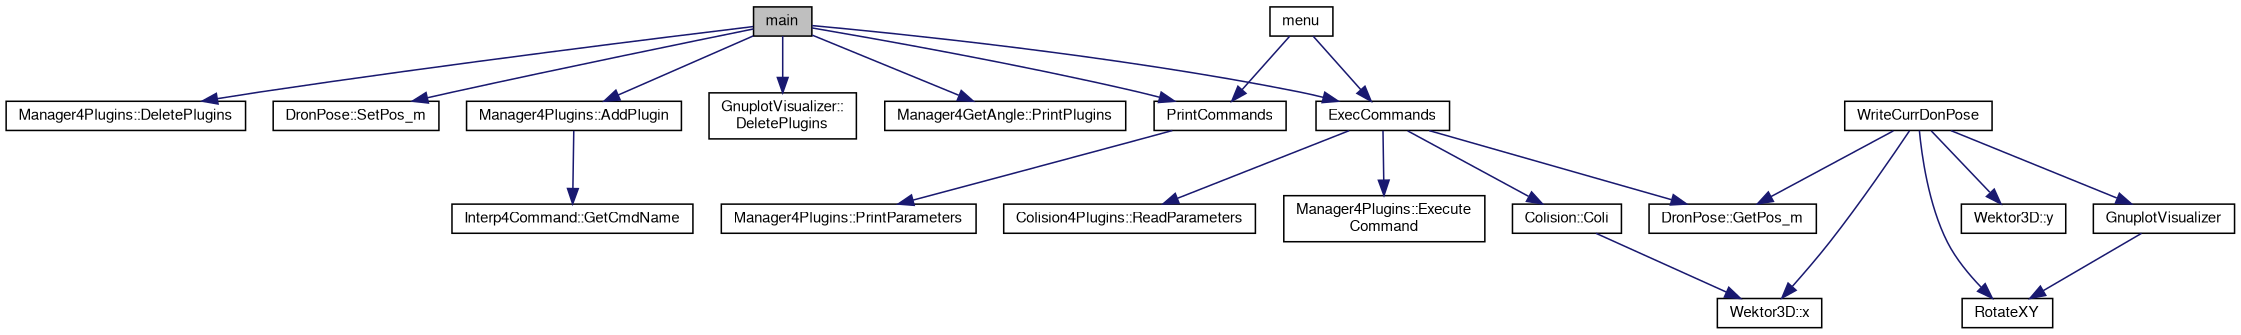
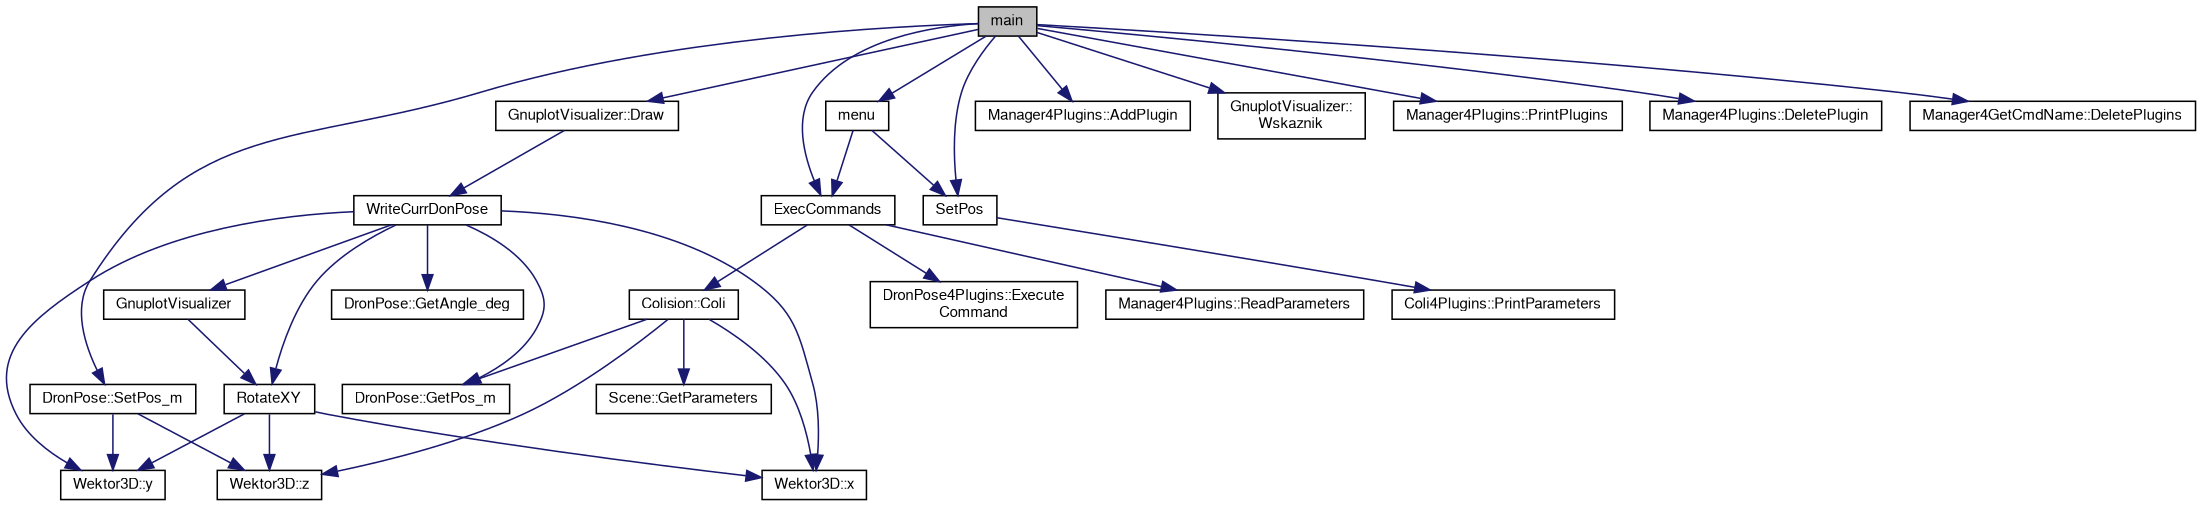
edge "main" -> "menu": added
node "Manager4Plugins::DeletePlugins": label "Manager4Plugins::DeletePlugins" -> "Manager4GetCmdName::DeletePlugins"
node "GnuplotVisualizer::Draw": added
node "GnuplotVisualizer:: DeletePlugins": label "GnuplotVisualizer:: DeletePlugins" -> "GnuplotVisualizer:: Wskaznik"
node "Manager4GetAngle::PrintPlugins": label "Manager4GetAngle::PrintPlugins" -> "Manager4Plugins::PrintPlugins"
node "PrintCommands": label "PrintCommands" -> "SetPos"
node "Manager4Plugins::DeletePlugin": added
edge "ExecCommands" -> "DronPose::GetPos_m": now "Colision::Coli" -> "DronPose::GetPos_m"
node "Interp4Command::GetCmdName": removed
node "Manager4Plugins::PrintParameters": label "Manager4Plugins::PrintParameters" -> "Coli4Plugins::PrintParameters"
node "Colision4Plugins::ReadParameters": label "Colision4Plugins::ReadParameters" -> "Manager4Plugins::ReadParameters"
node "Manager4Plugins::Execute Command": label "Manager4Plugins::Execute Command" -> "DronPose4Plugins::Execute Command"
node "DronPose::GetAngle_deg": added
node "Scene::GetParameters": added
edge "DronPose::SetPos_m" -> "Wektor3D::y": added
edge "RotateXY" -> "Wektor3D::y": added
edge "RotateXY" -> "Wektor3D::x": added
node "Wektor3D::z": added
